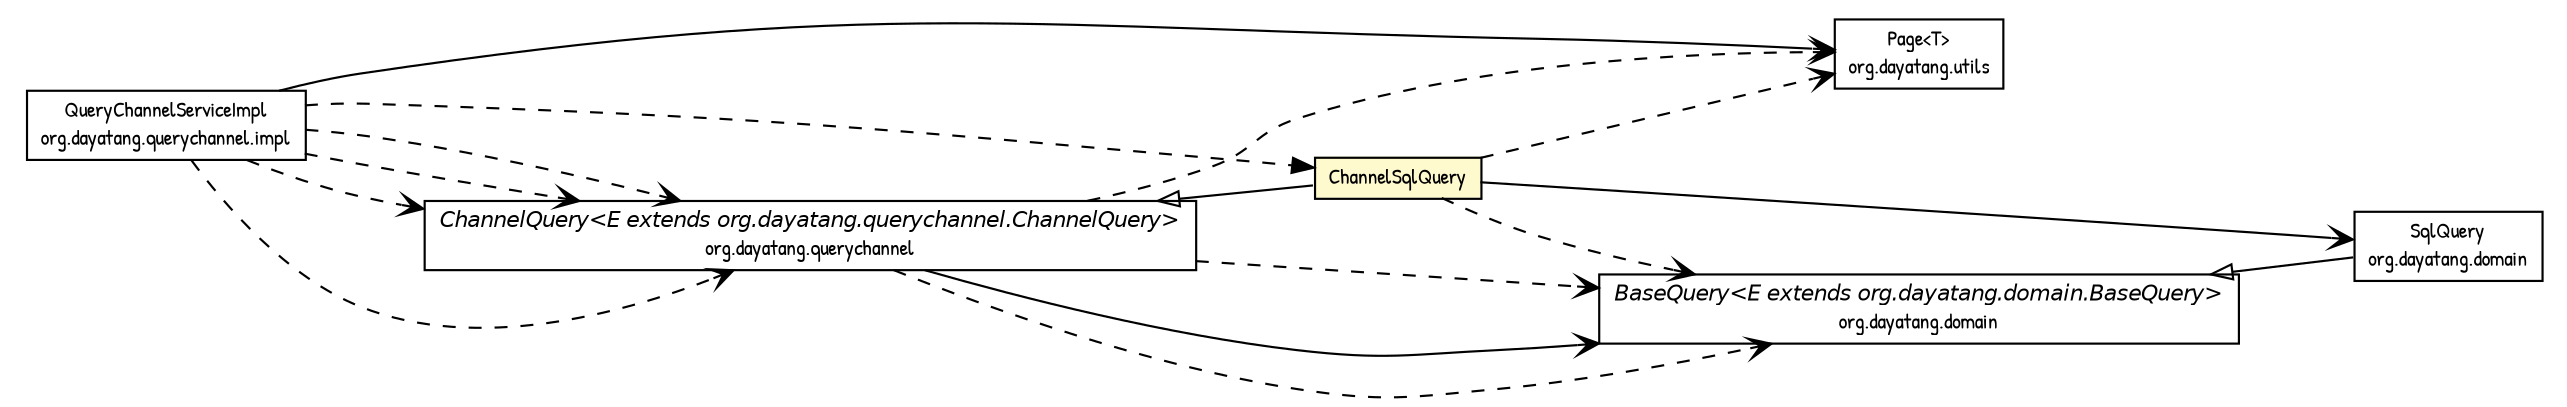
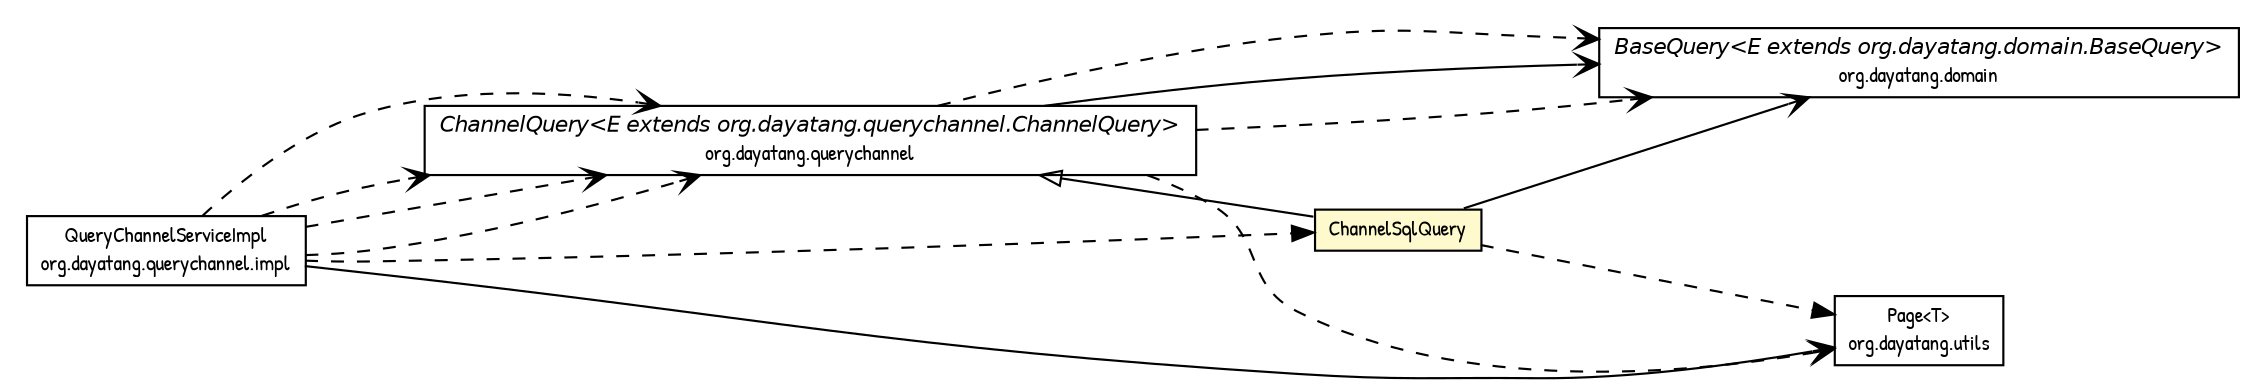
edge "ChannelSqlQuery" -> "Page<T>": arrowhead open -> normal
edge "ChannelSqlQuery" -> "BaseQuery<E extends org.dayatang.domain.BaseQuery>": style dashed -> solid
node "SqlQuery": removed
